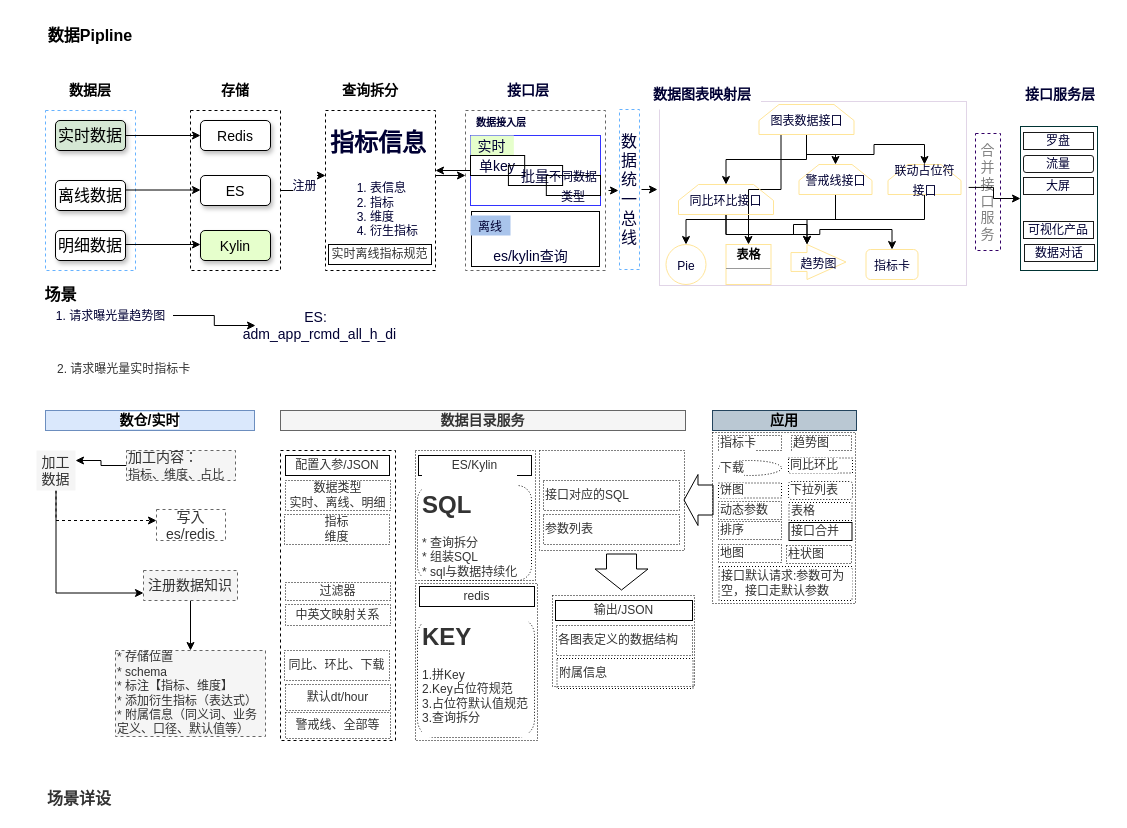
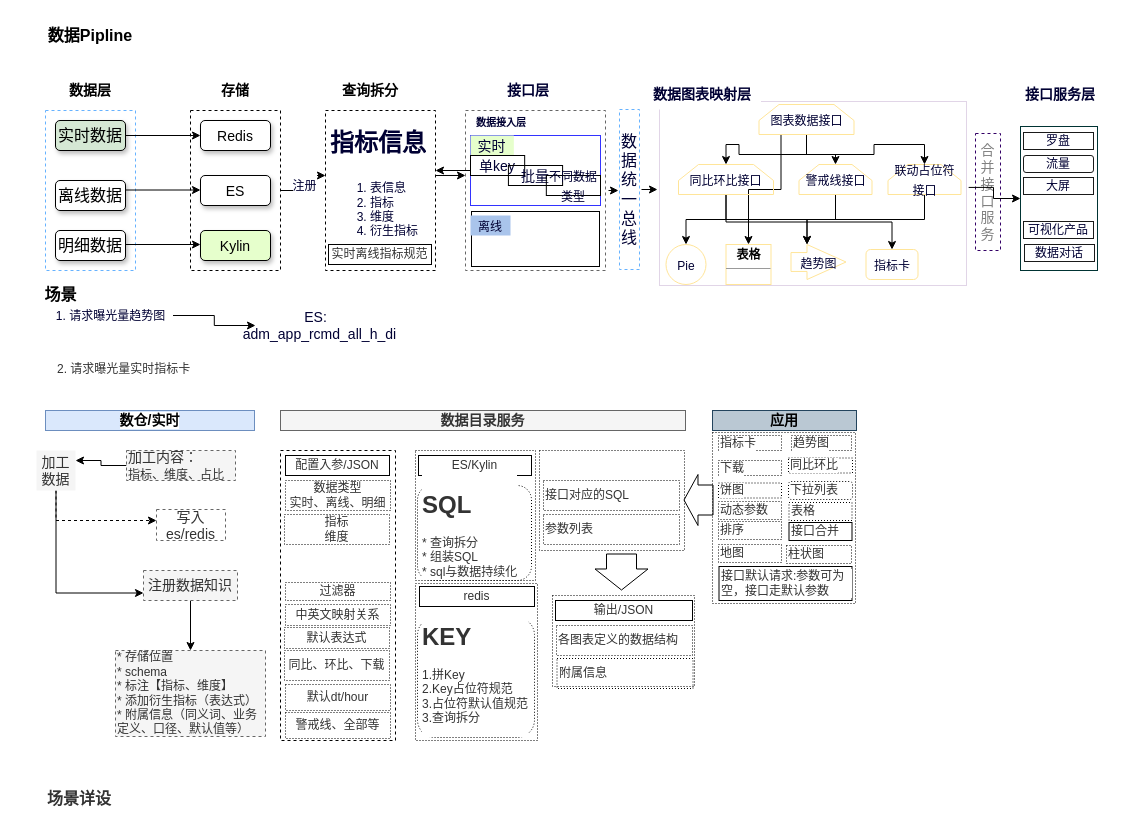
node "同比环比接口": moved (726, 200) -> (726, 180)
node "es/kylin查询": removed
node "下载": shape ellipse -> rectangle
node "接口默认请求:参数可为空，接口走默认参数": style dashed -> solid
node "默认表达式": added
